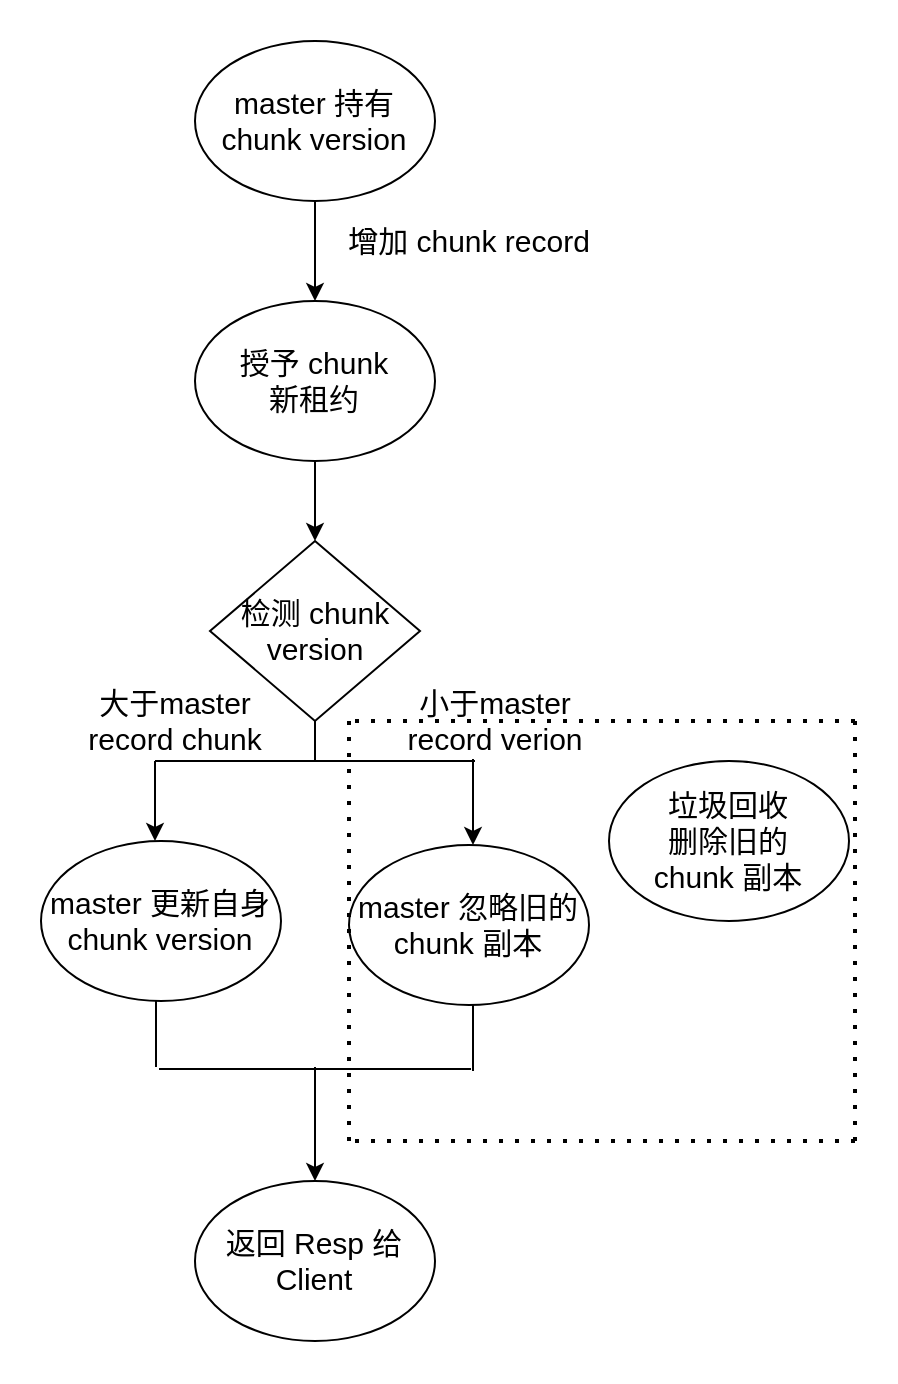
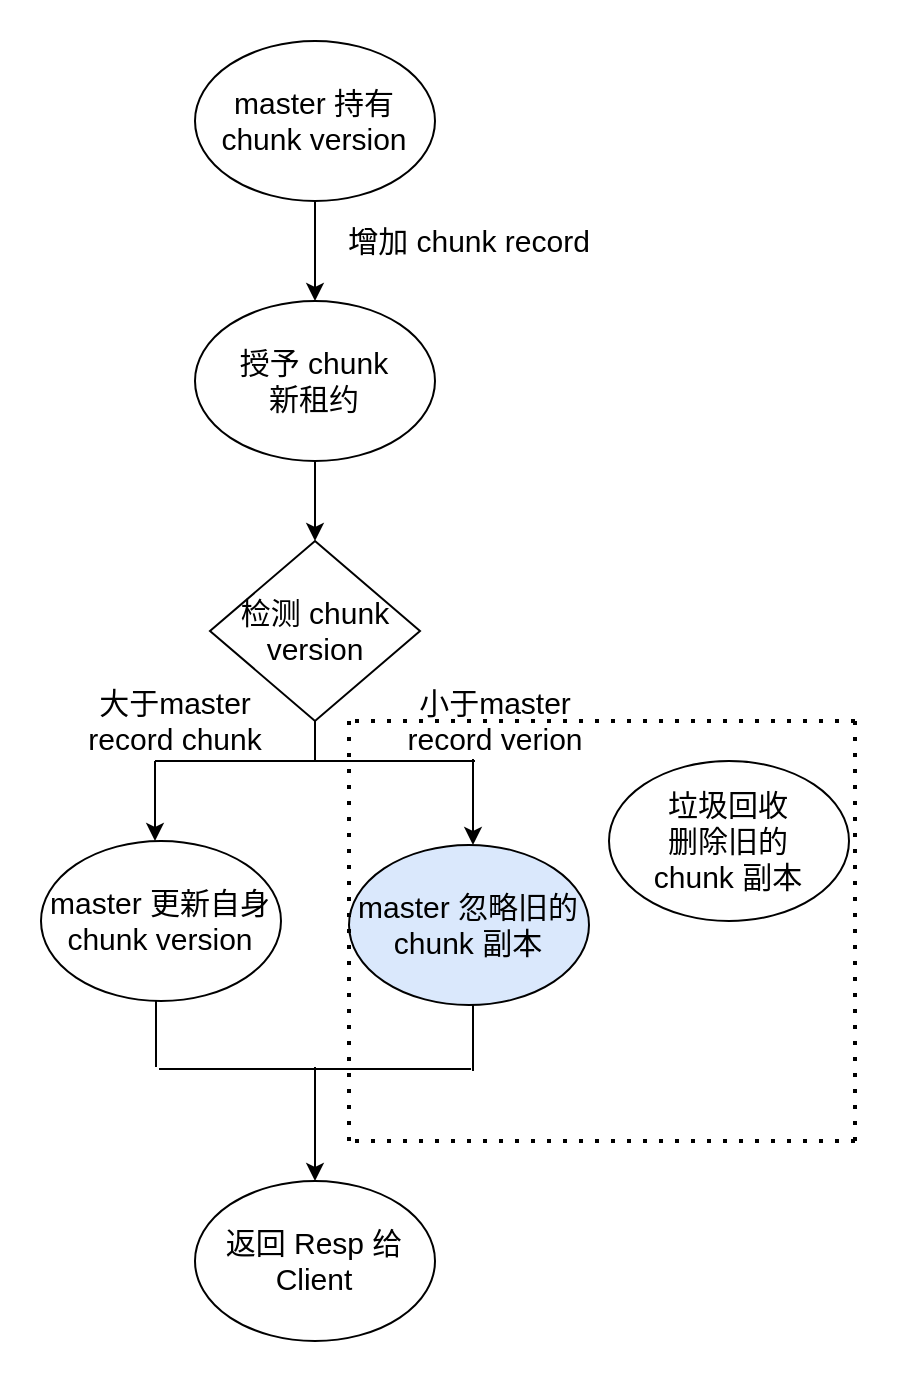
node "master 忽略旧的chunk 副本": fillcolor #ffffff -> #dae8fc
